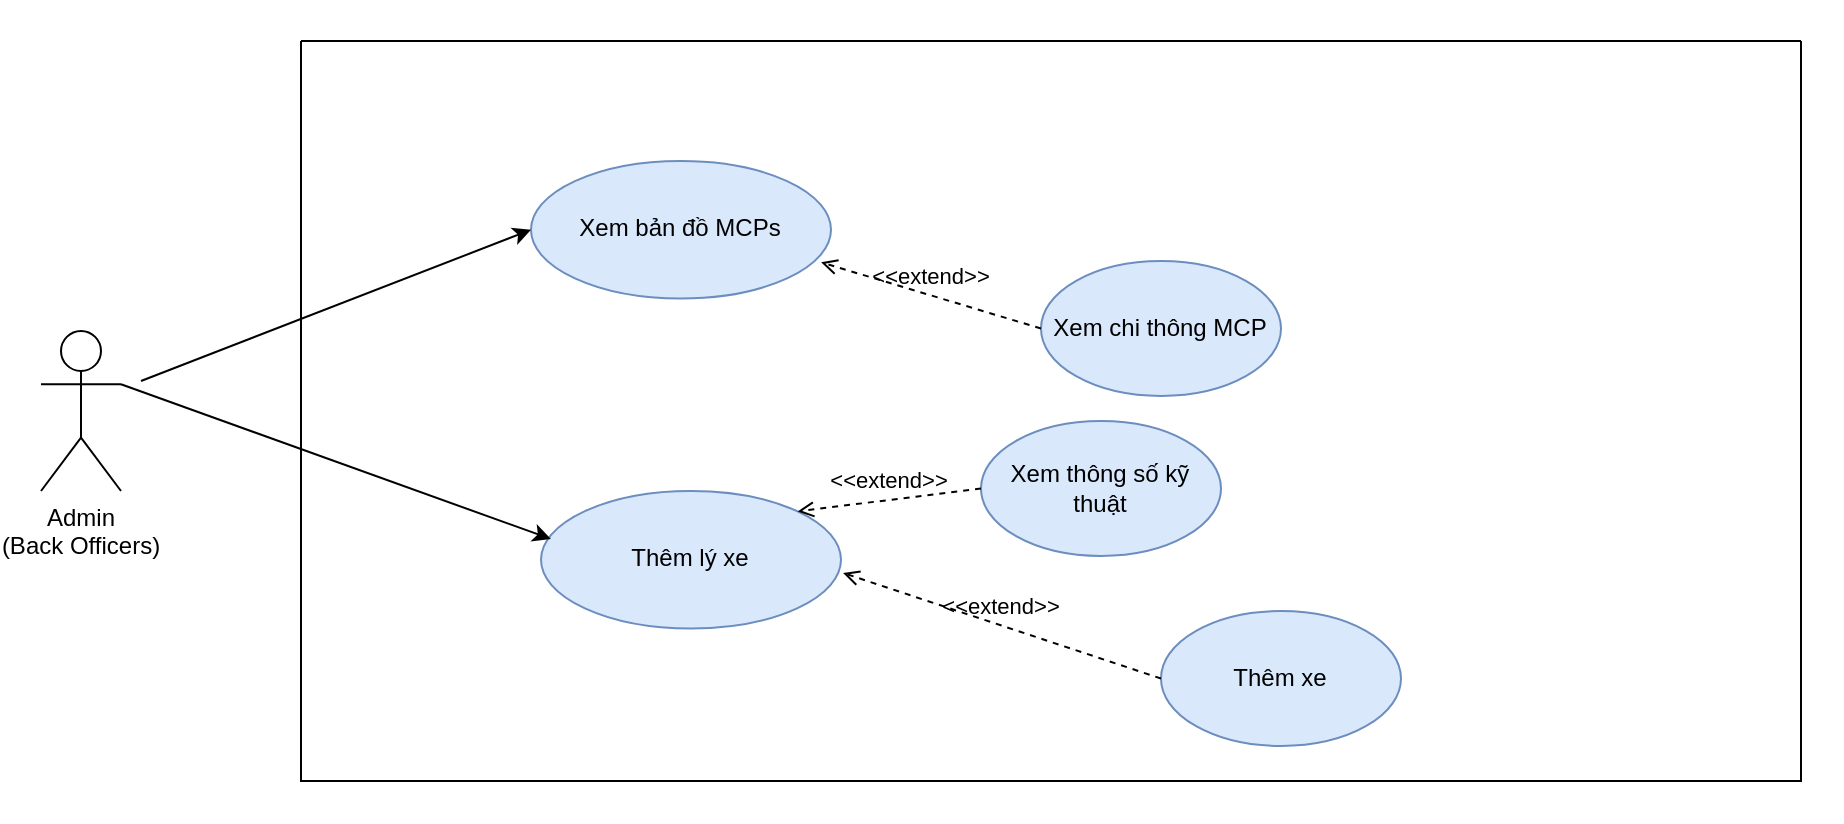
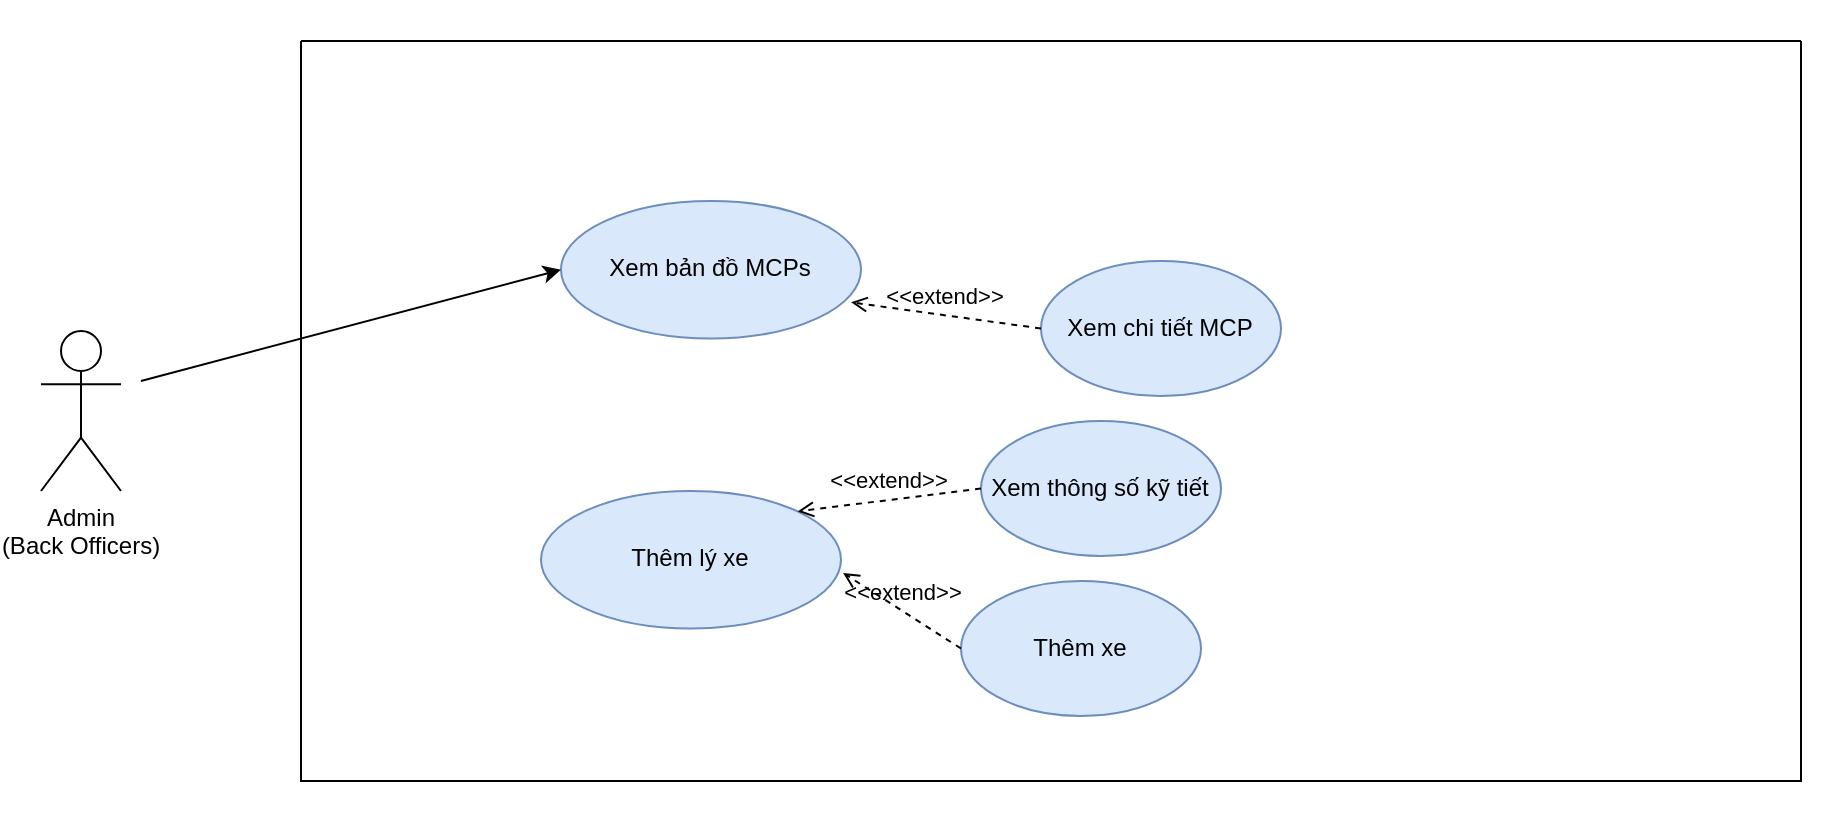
node "Xem bản đồ MCPs": moved (681, 230) -> (711, 270)
node "Xem chi thông MCP": label "Xem chi thông MCP" -> "Xem chi tiết MCP"
edge "Admin (Back Officers)" -> "Thêm lý xe": removed
node "Xem thông số kỹ thuật": label "Xem thông số kỹ thuật" -> "Xem thông số kỹ tiết"
node "Thêm xe": moved (1281, 679) -> (1081, 649)
